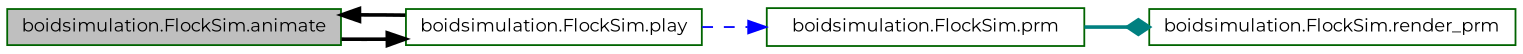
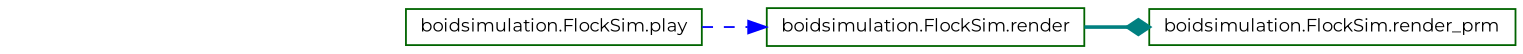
node "boidsimulation.FlockSim.animate": removed
node "boidsimulation.FlockSim.prm": label "boidsimulation.FlockSim.prm" -> "boidsimulation.FlockSim.render"
